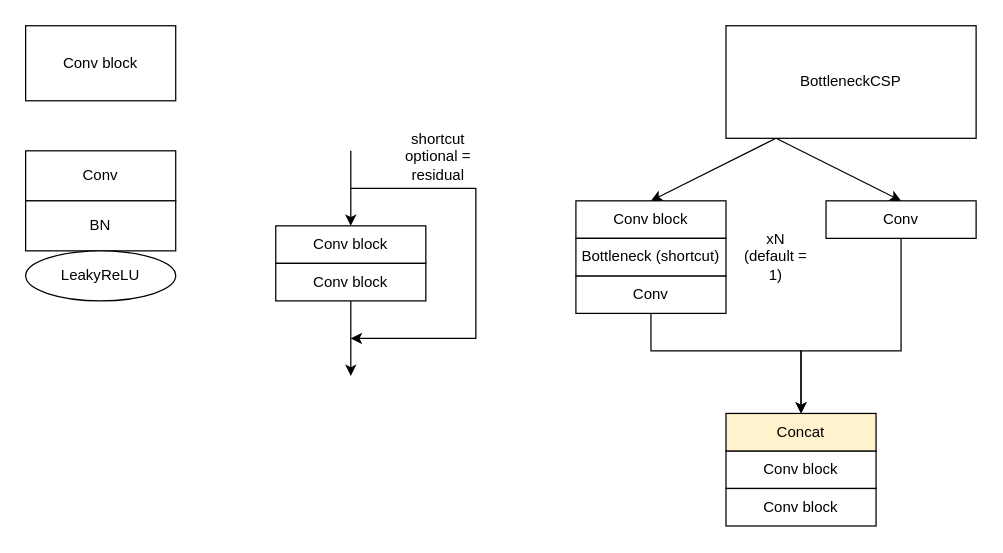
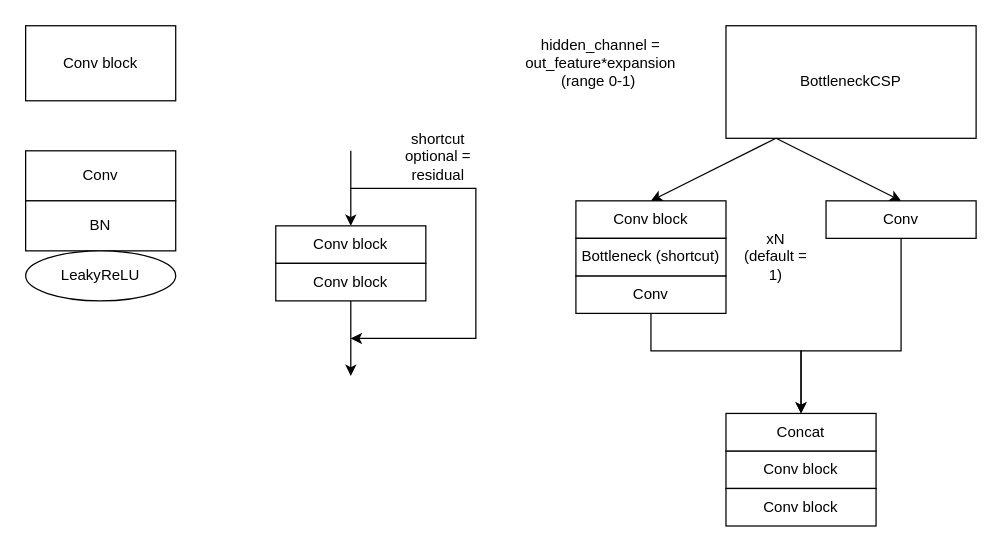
node "hidden_channel = out_feature*expansion (range 0-1)": added
node "Concat": fillcolor #fff2cc -> #ffffff
